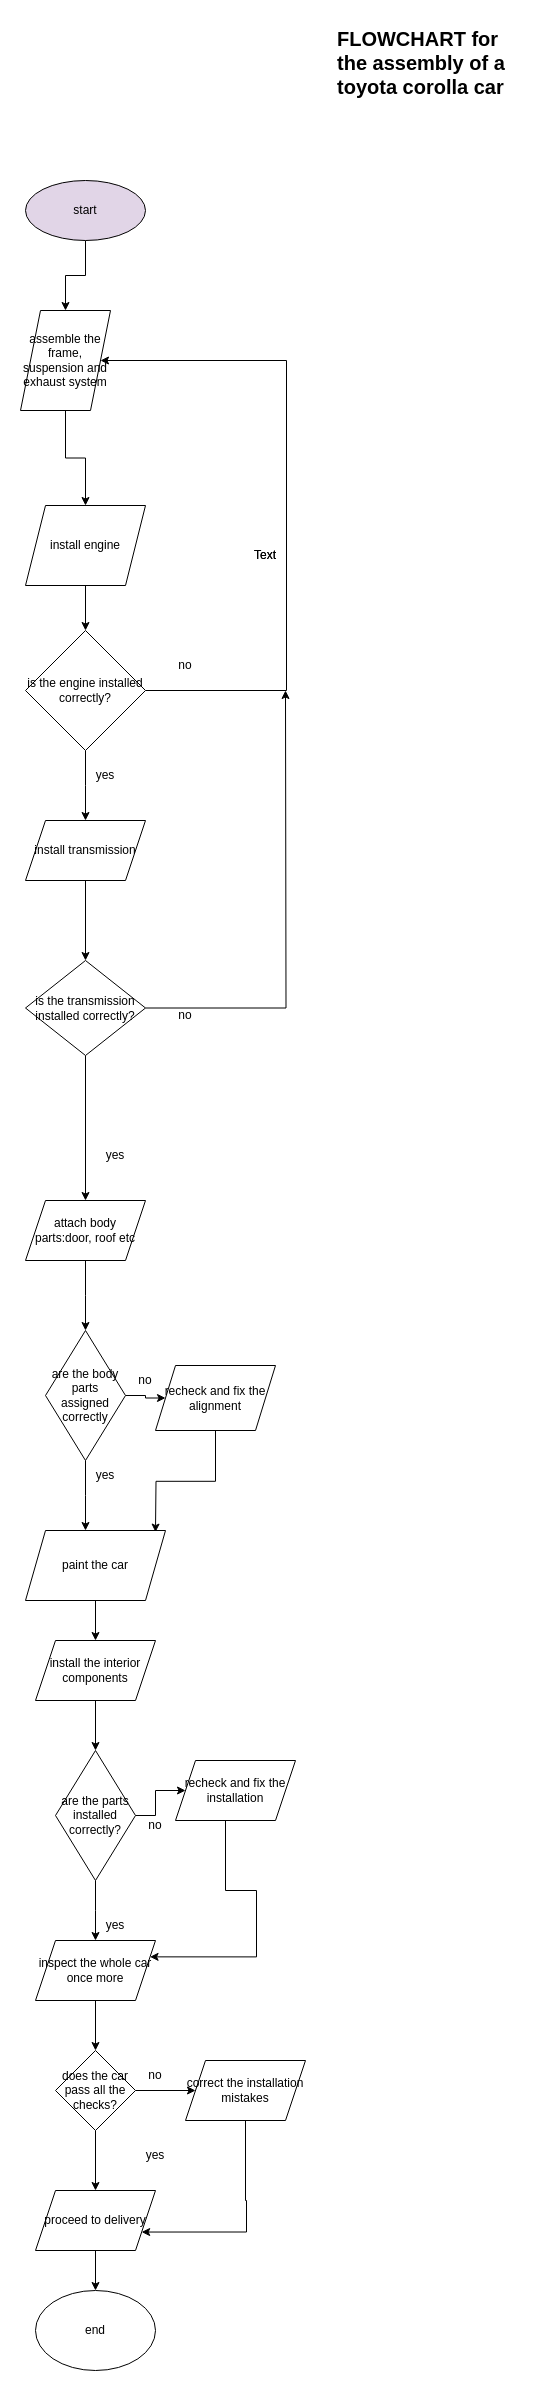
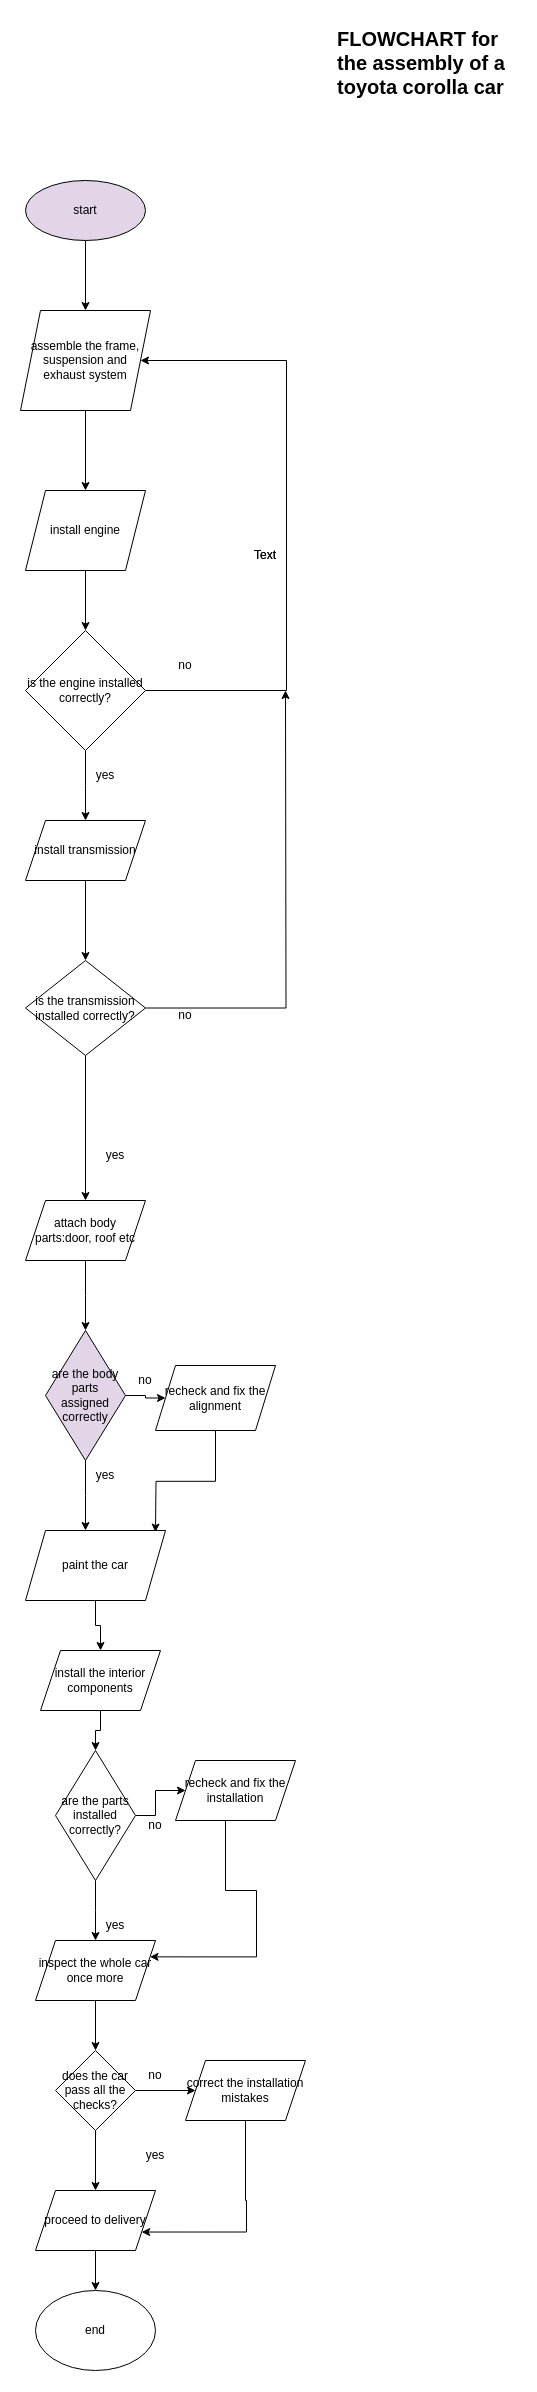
node "assemble the frame, suspension and exhaust system": size 90x100 -> 130x100
node "install engine": moved (86, 546) -> (86, 531)
node "are the body parts assigned correctly": fillcolor #ffffff -> #e1d5e7
node "install the interior components": moved (96, 1671) -> (101, 1681)
